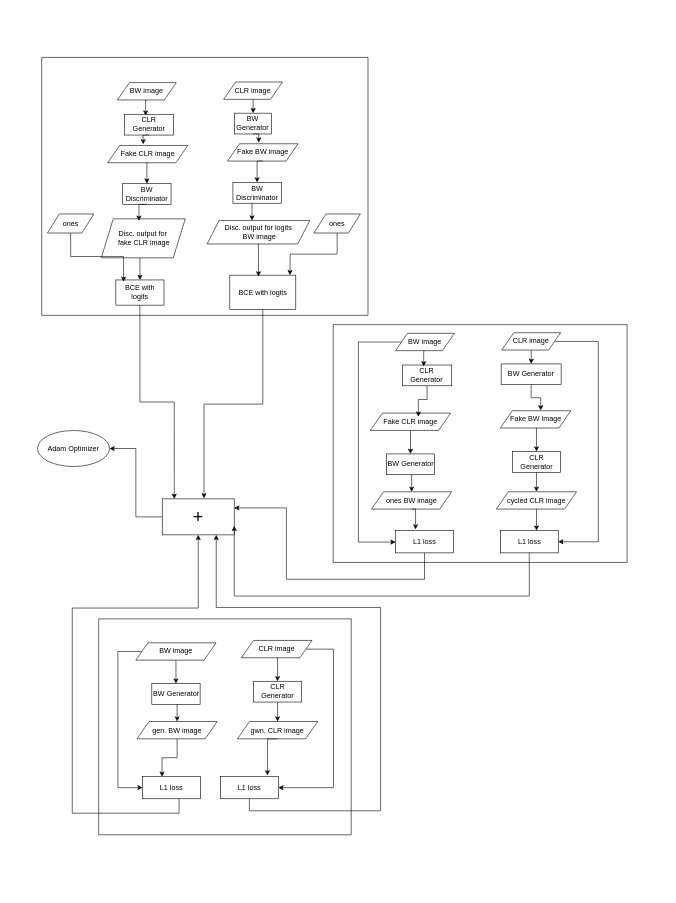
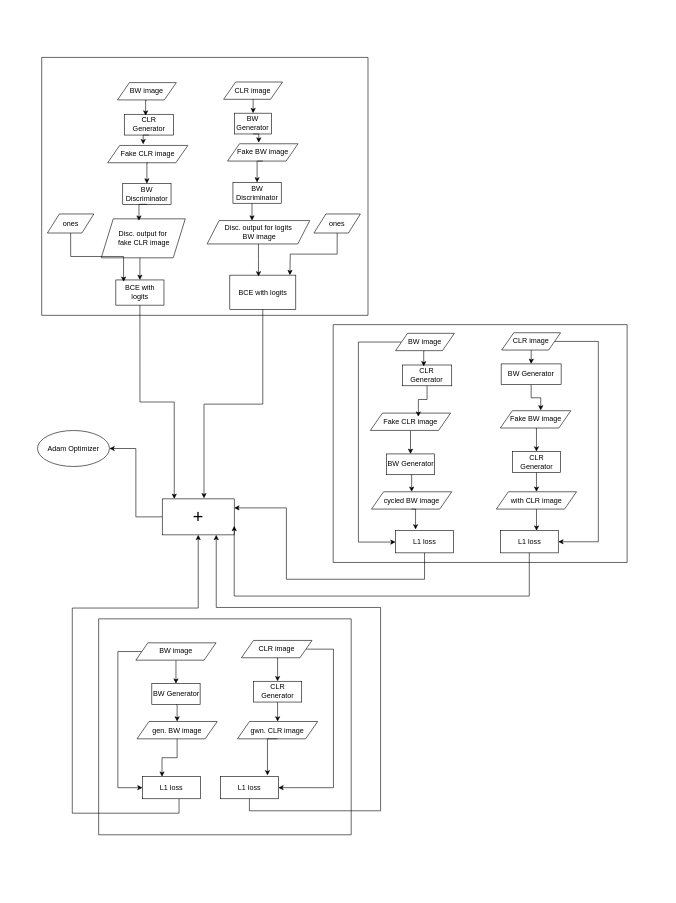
node "ones BW image": label "ones BW image" -> "cycled BW image"
node "cycled CLR image": label "cycled CLR image" -> "with CLR image"
